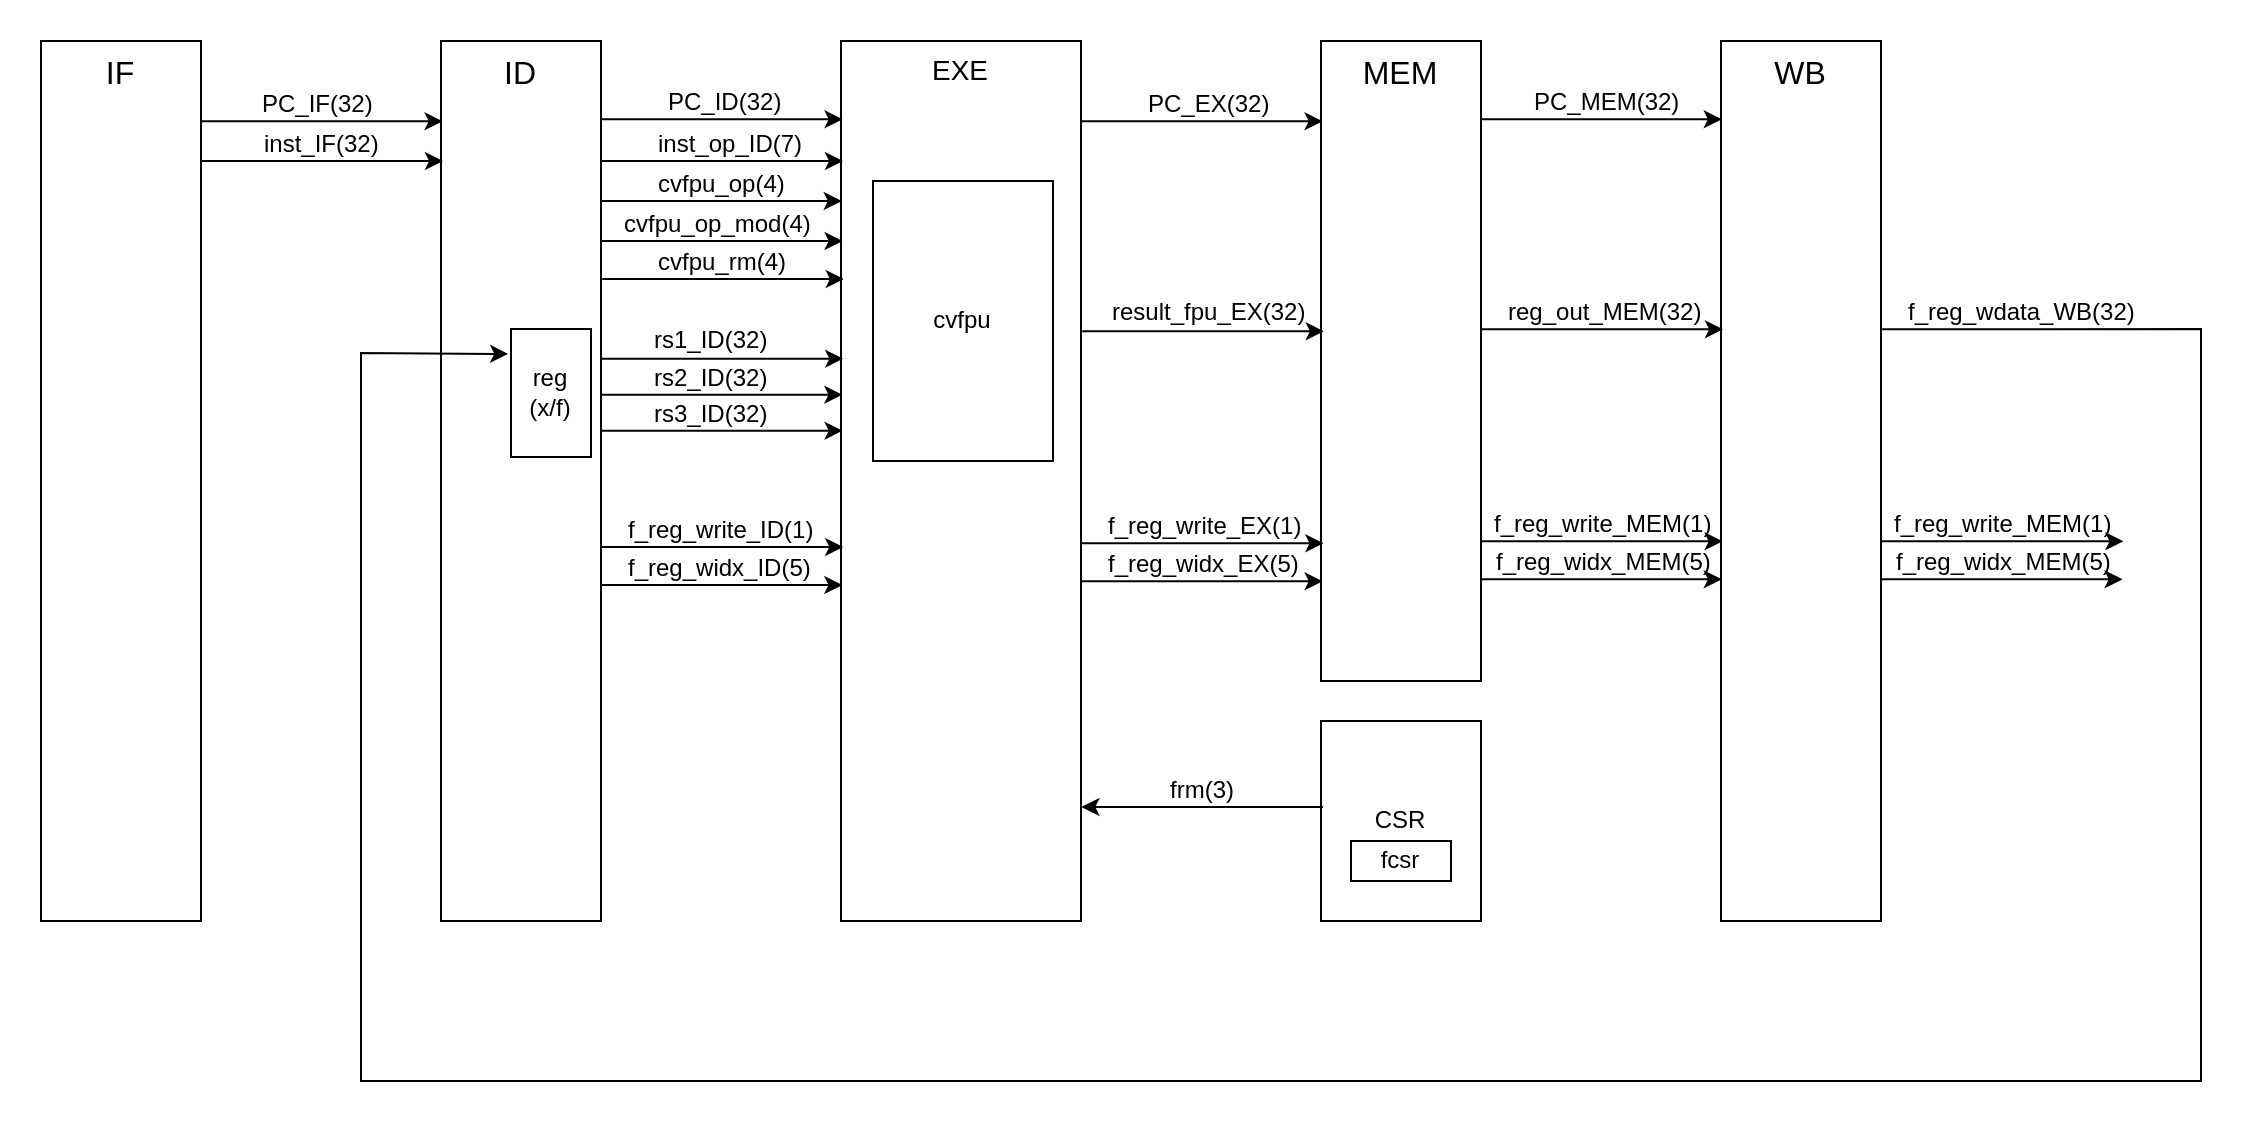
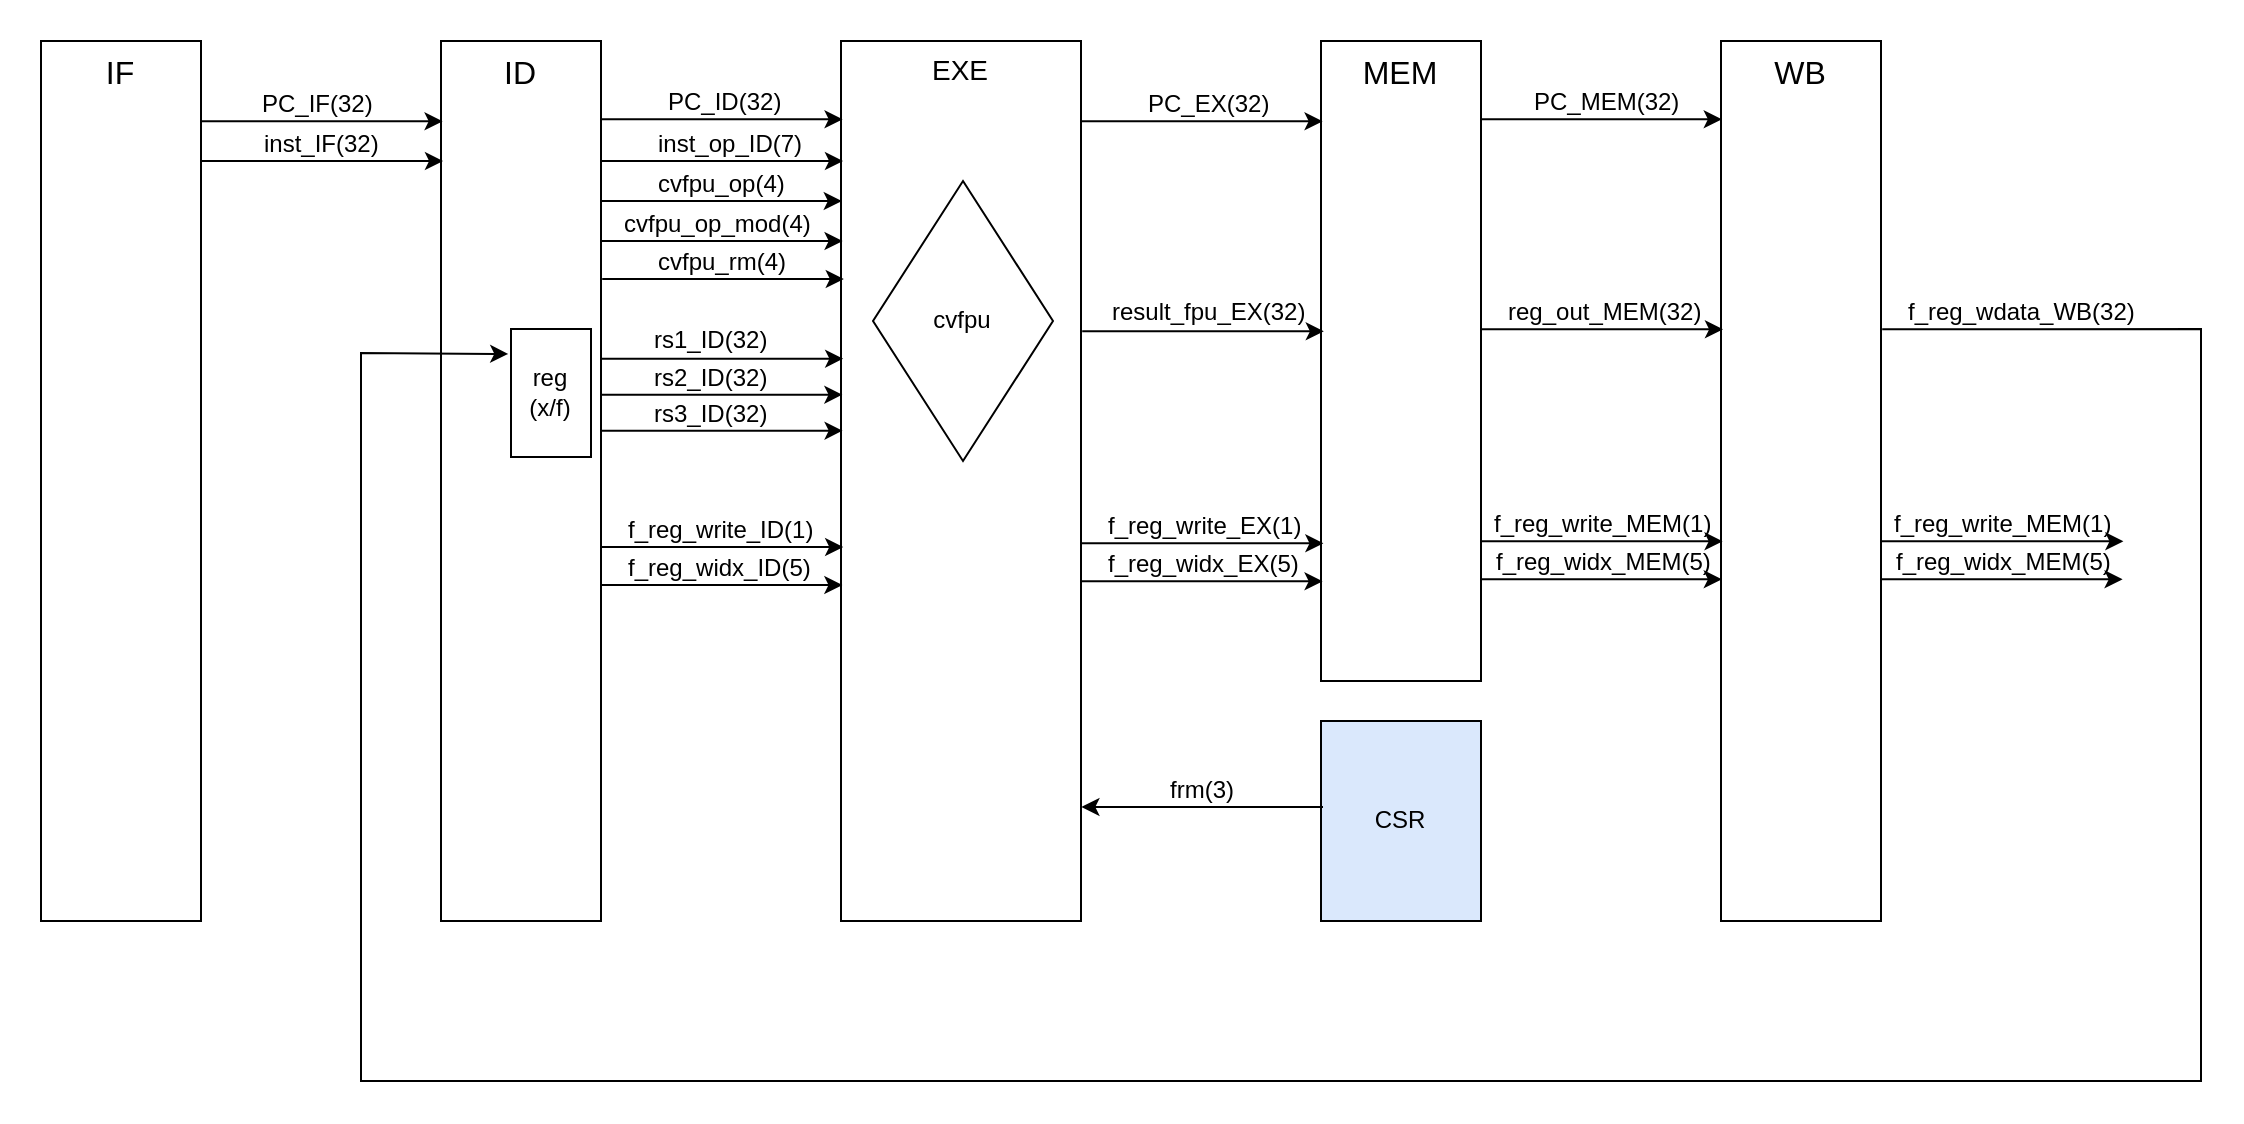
node "cvfpu": shape rectangle -> diamond
node "CSR": fillcolor #ffffff -> #dae8fc
node "fcsr": removed
